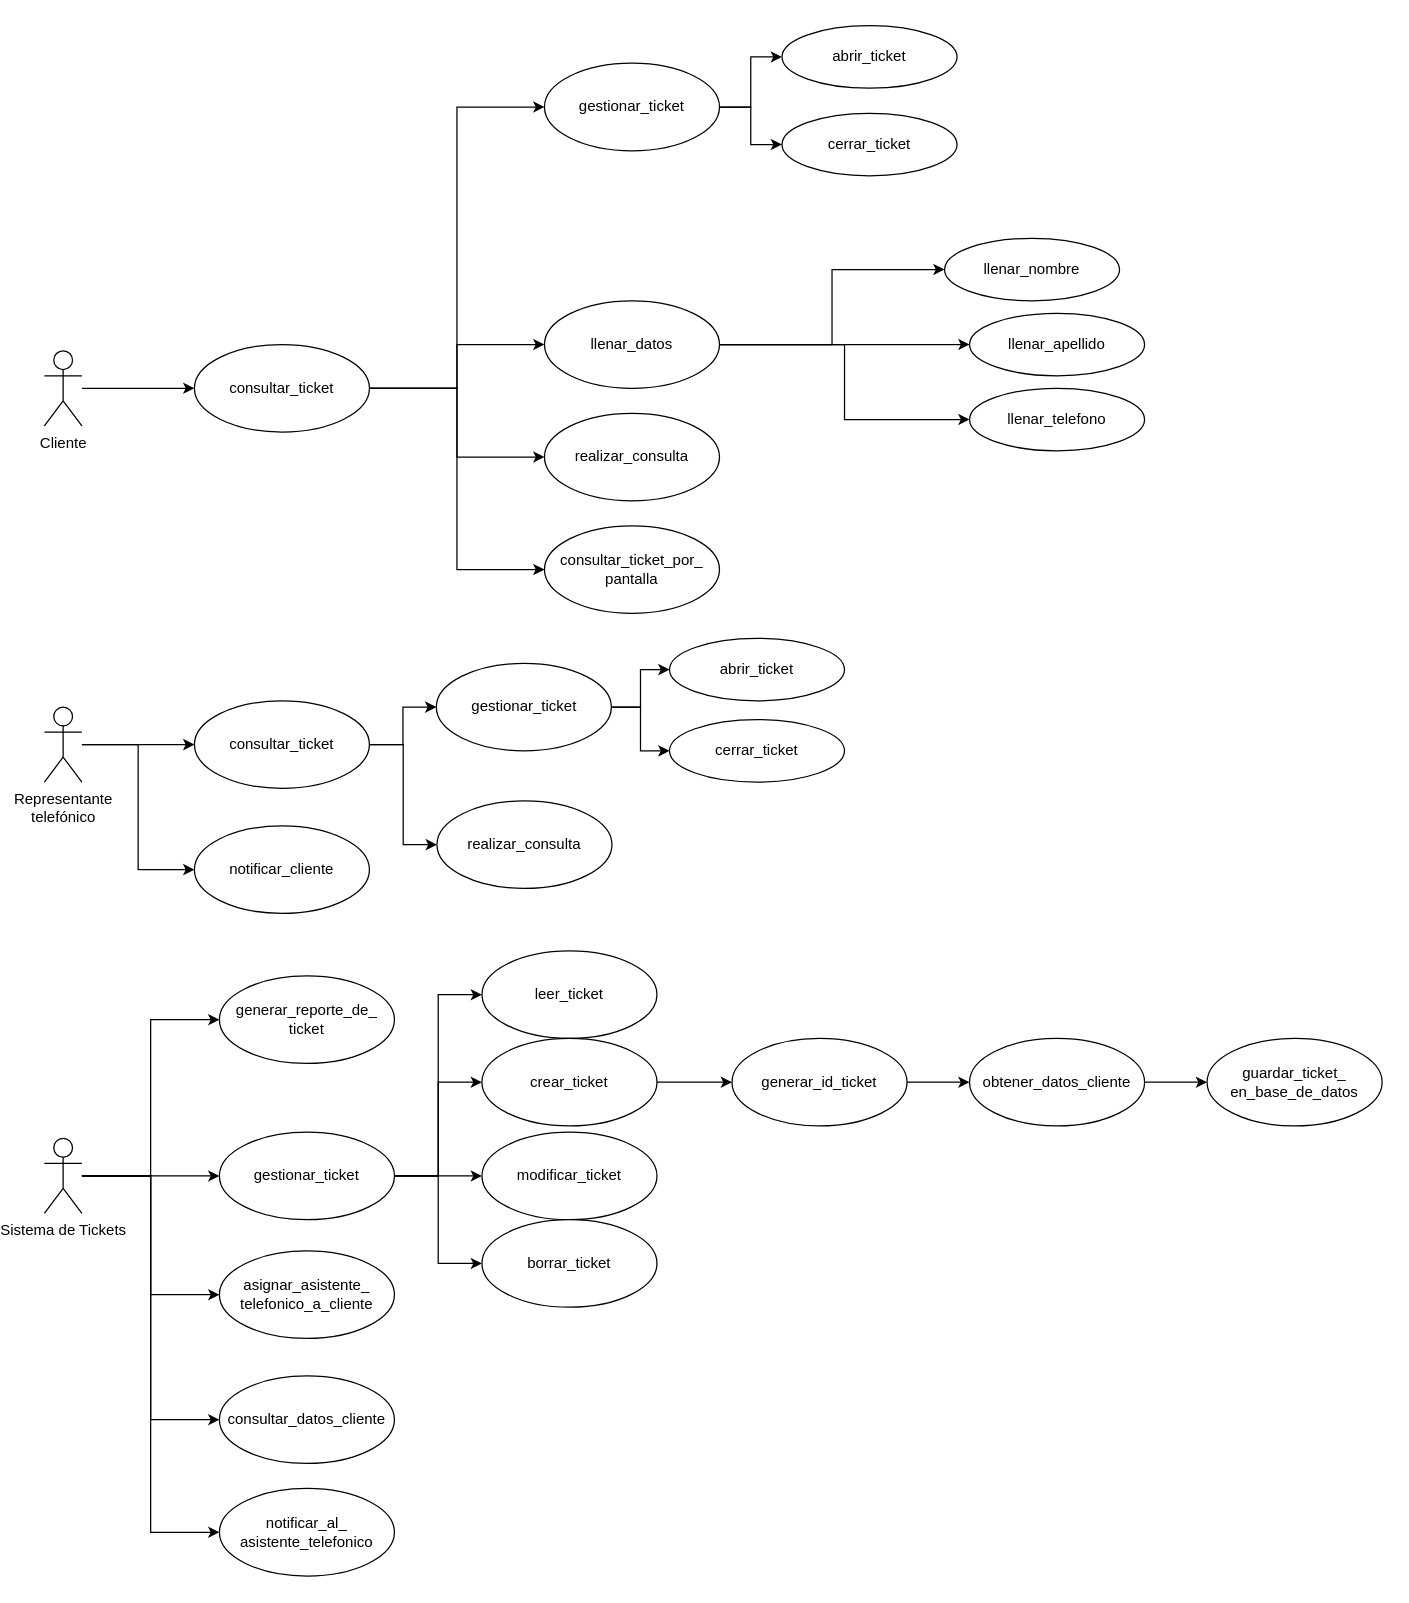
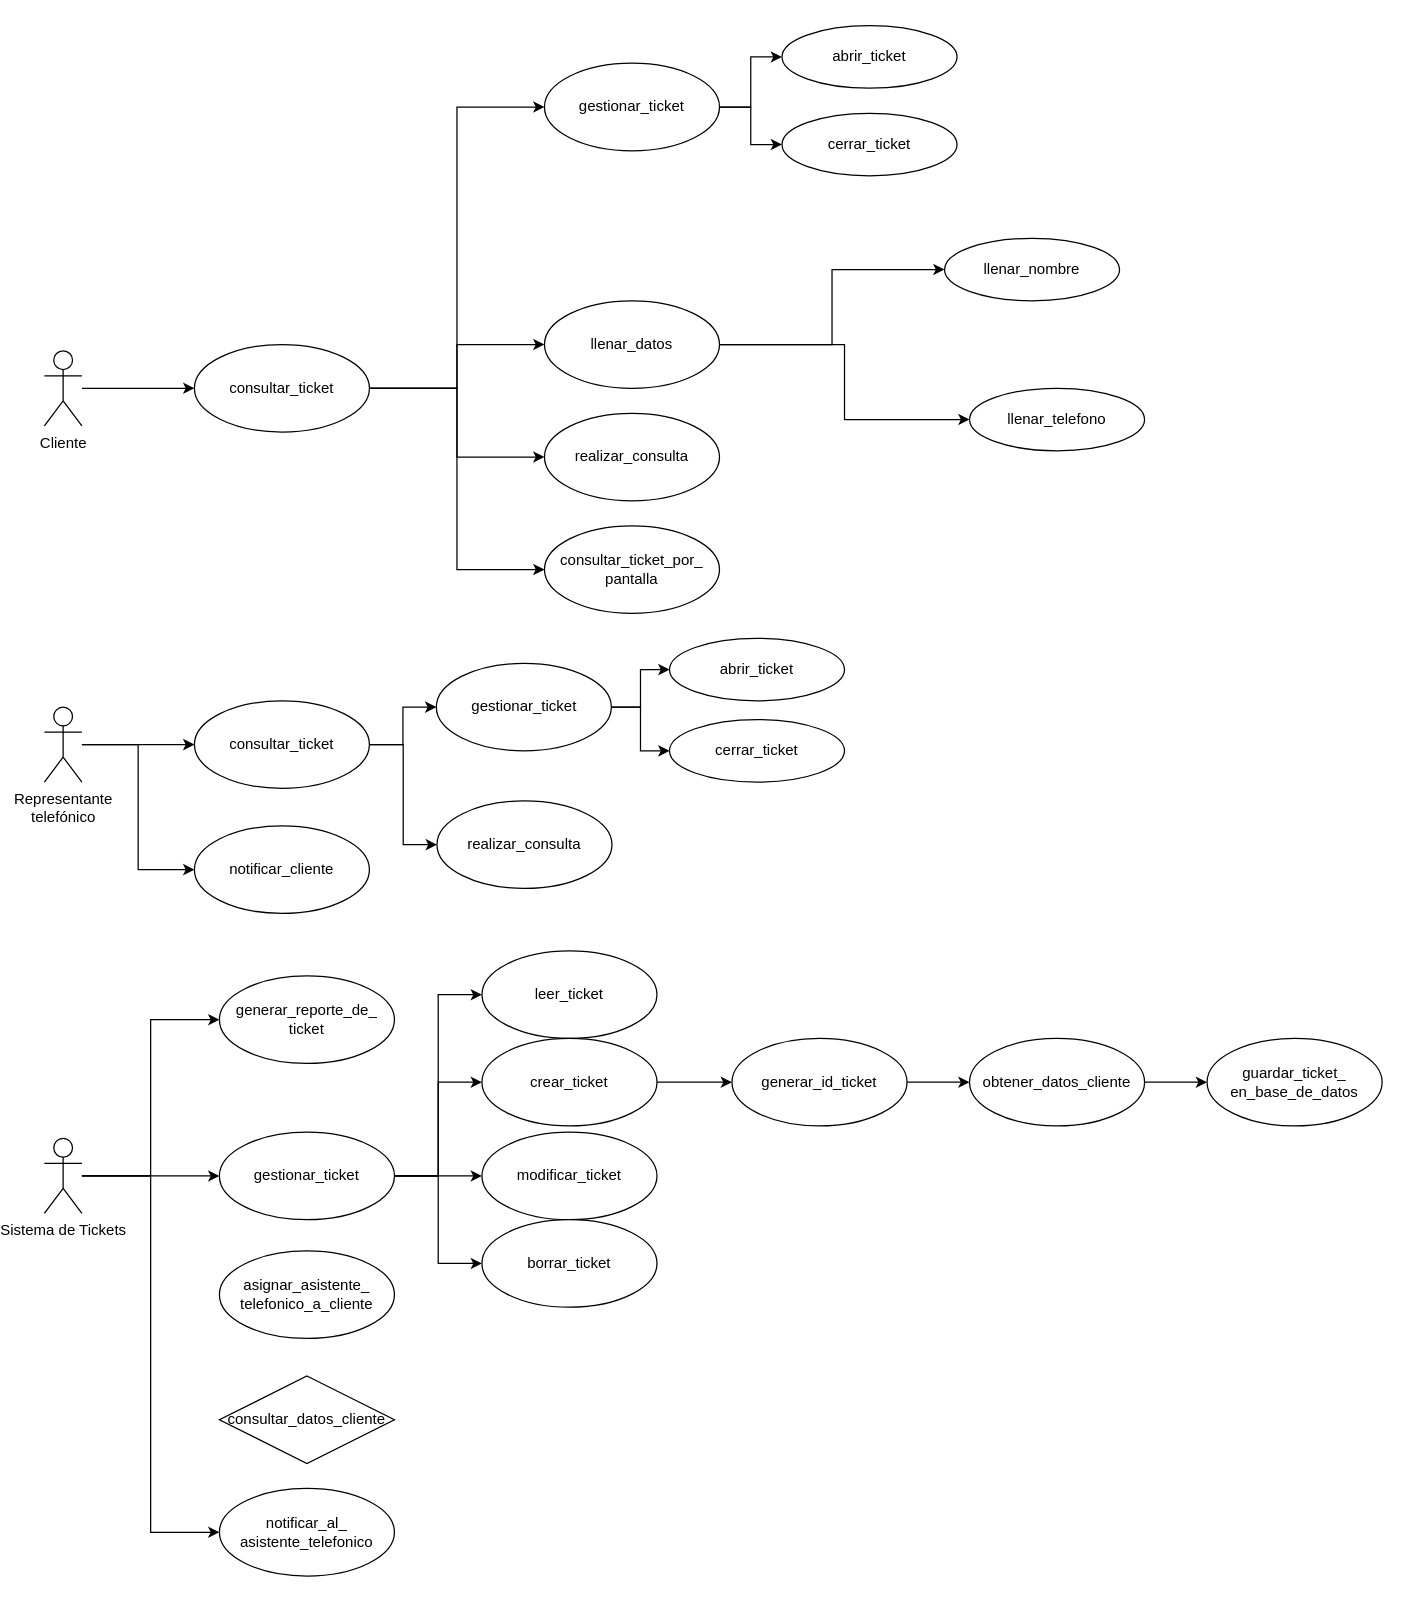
edge "llenar_datos" -> "llenar_apellido": removed
node "llenar_apellido": removed
edge "Sistema de Tickets" -> "asignar_asistente_ telefonico_a_cliente": removed
edge "Sistema de Tickets" -> "consultar_datos_cliente": removed
node "consultar_datos_cliente": shape ellipse -> diamond
